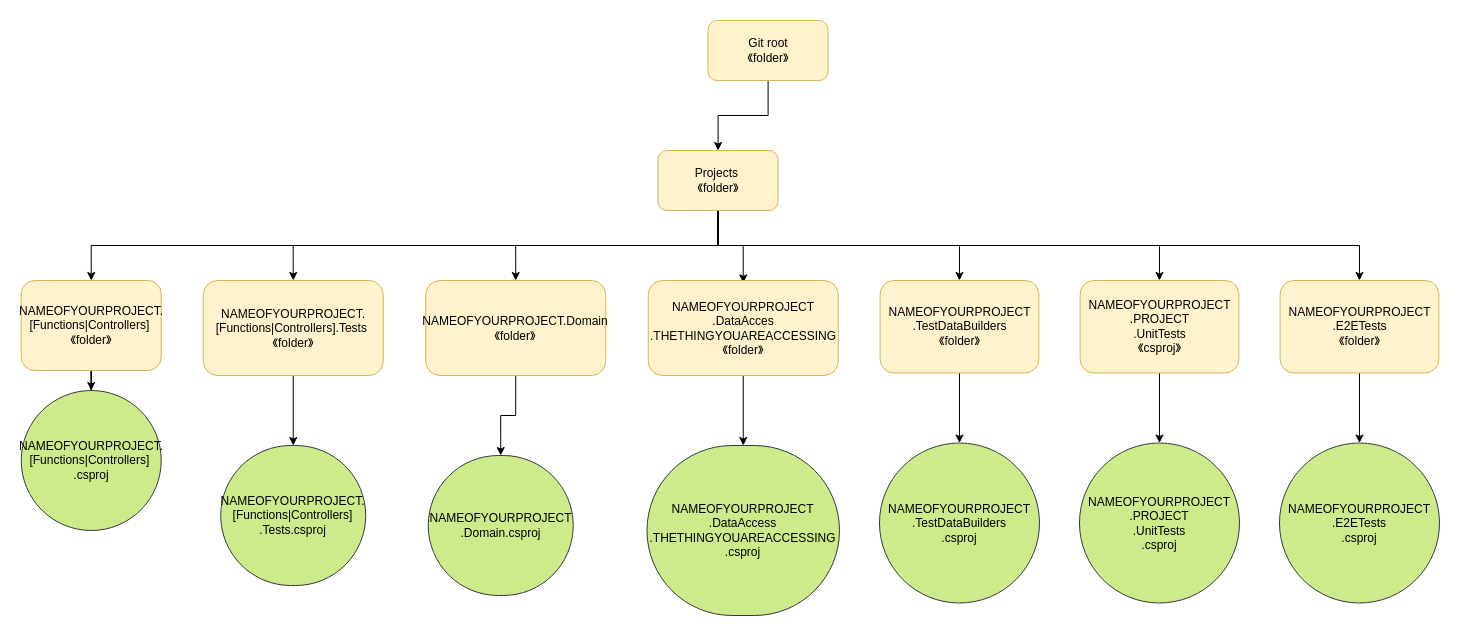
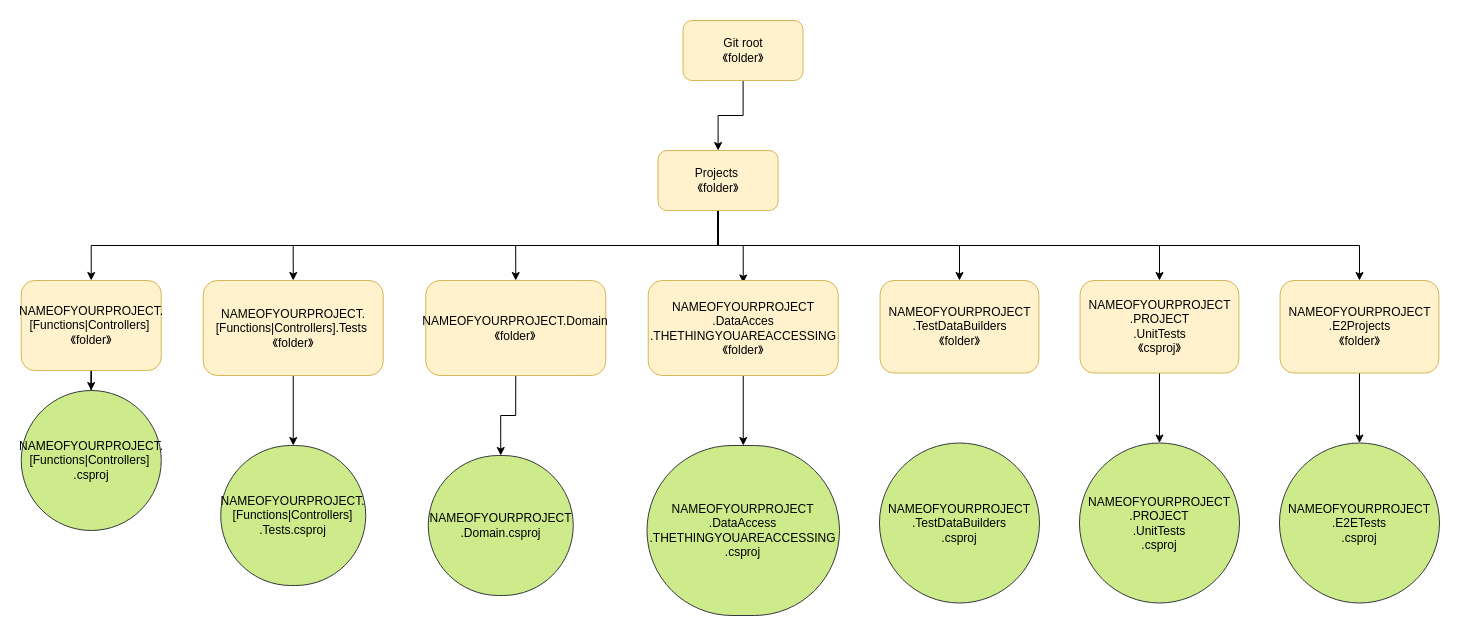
node "Git root 《folder》": moved (768, 51) -> (743, 51)
node "NAMEOFYOURPROJECT .E2ETests 《folder》": label "NAMEOFYOURPROJECT .E2ETests 《folder》" -> "NAMEOFYOURPROJECT .E2Projects 《folder》"
edge "NAMEOFYOURPROJECT .TestDataBuilders 《folder》" -> "NAMEOFYOURPROJECT .TestDataBuilders .csproj": removed
